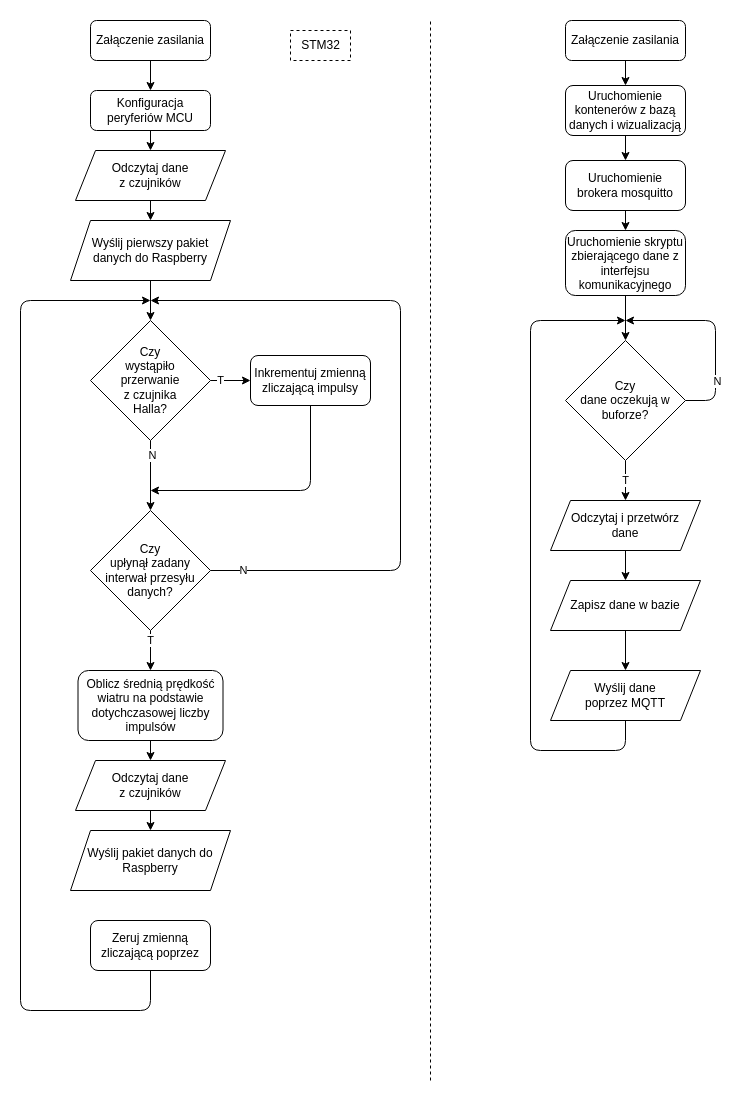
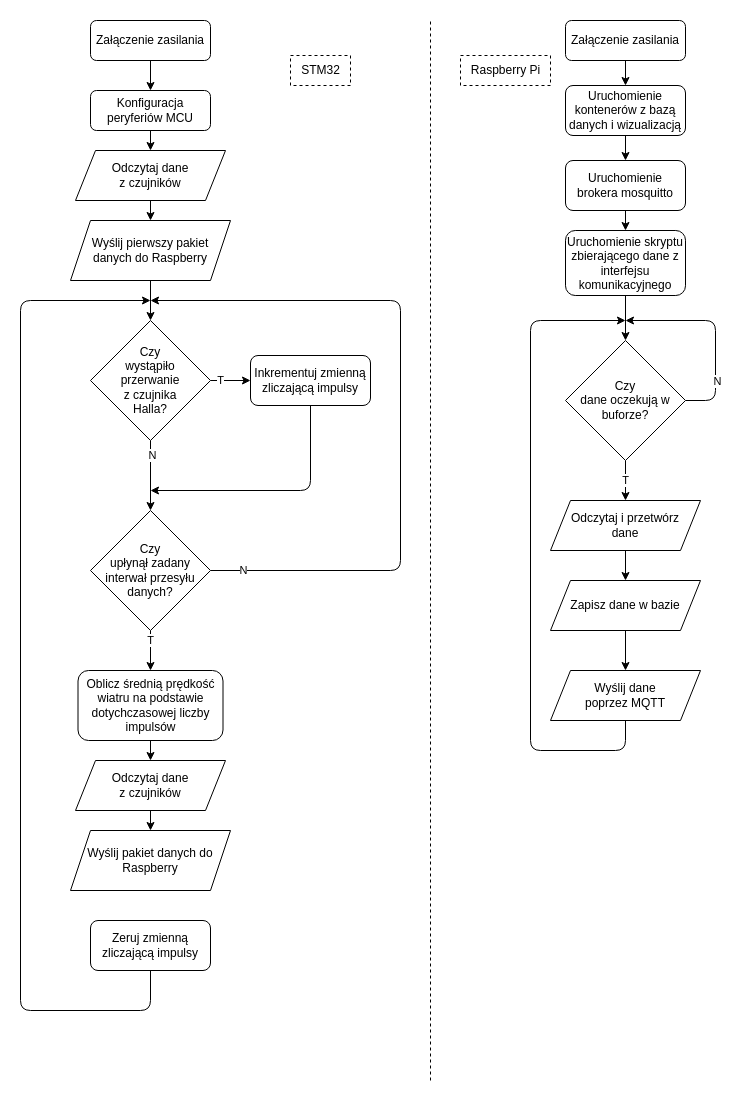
node "STM32": moved (321, 46) -> (321, 71)
node "Raspberry Pi": added
node "Zeruj zmienną zliczającą poprzez": label "Zeruj zmienną zliczającą poprzez" -> "Zeruj zmienną zliczającą impulsy"
